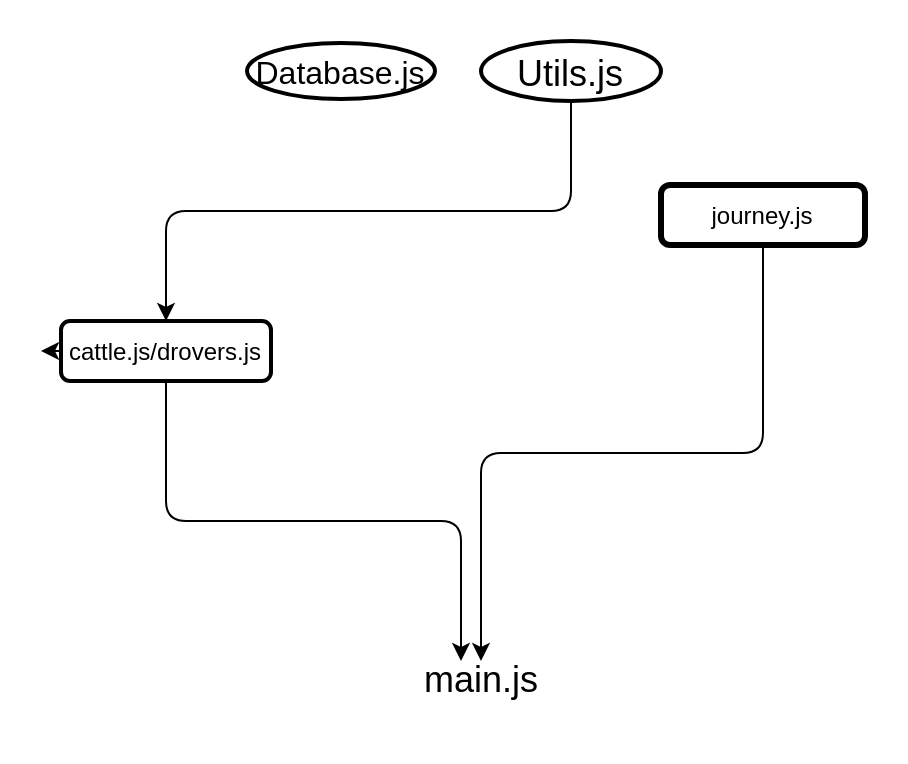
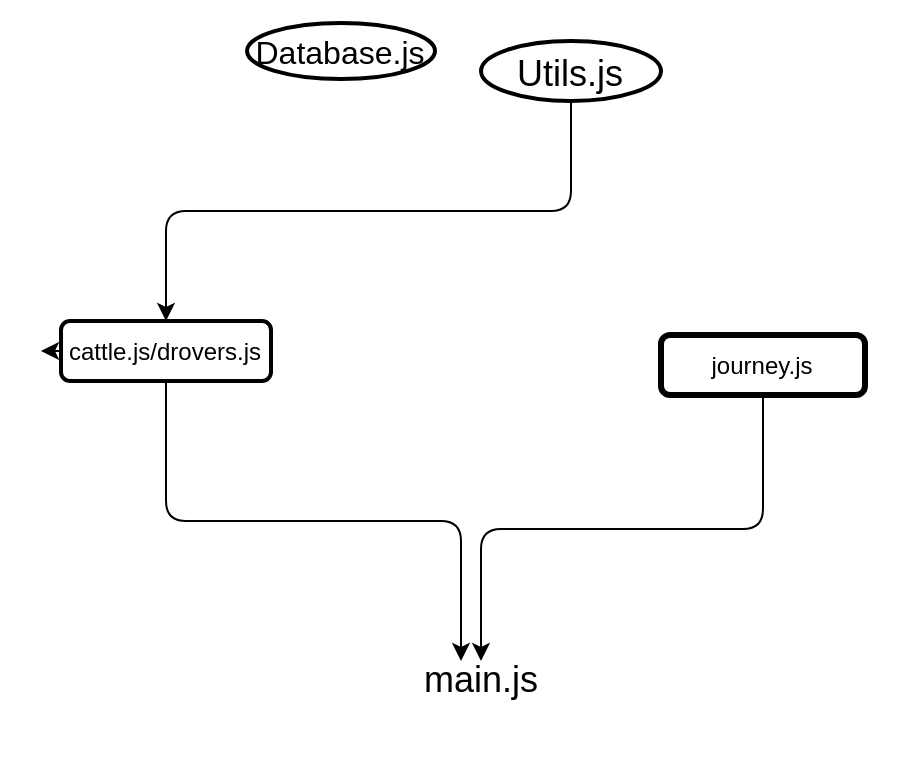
node "Database.js": moved (341, 71) -> (341, 51)
node "journey.js": moved (763, 215) -> (763, 365)
